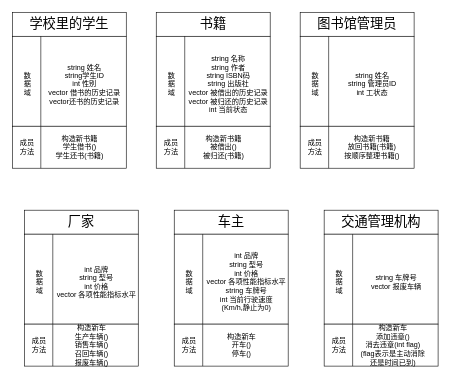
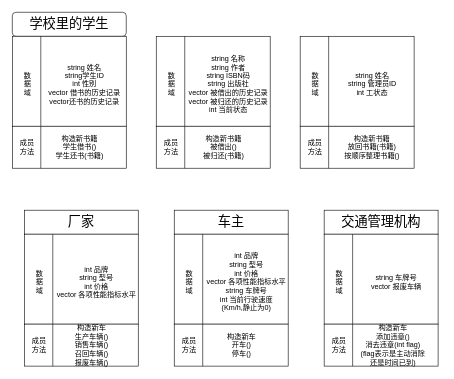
node "学校里的学生": shape rectangle -> rounded rectangle
node "书籍": removed
node "图书馆管理员": removed
